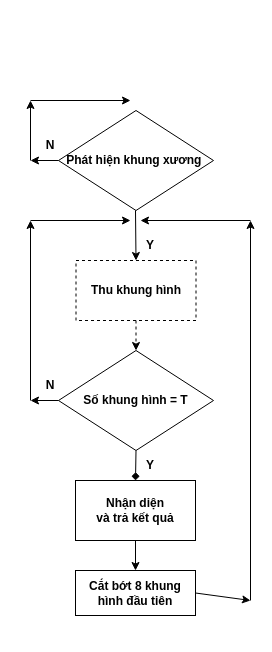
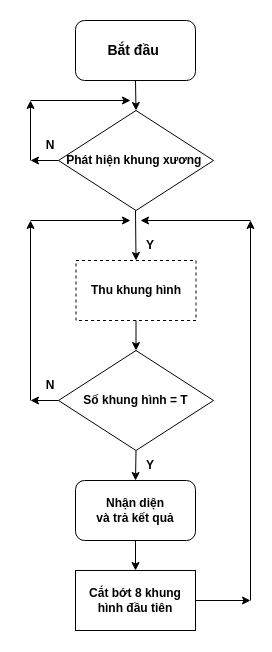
node "Bắt đầu": added
edge "Bắt đầu" -> "Phát hiện khung xương": added
edge "Thu khung hình" -> "Số khung hình = T": style dashed -> solid
edge "Số khung hình = T" -> "Nhận diện và trả kết quả": arrowhead diamond -> classic
node "Nhận diện và trả kết quả": shape rectangle -> rounded rectangle
node "Cắt bớt 8 khung hình đầu tiên": size 120x45 -> 120x60
